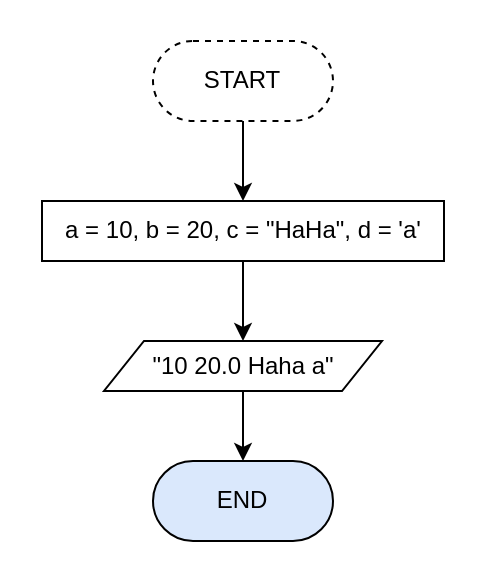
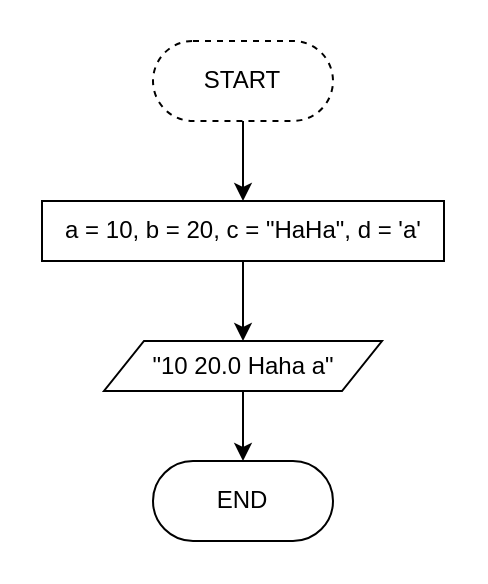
node "END": fillcolor #dae8fc -> #ffffff
